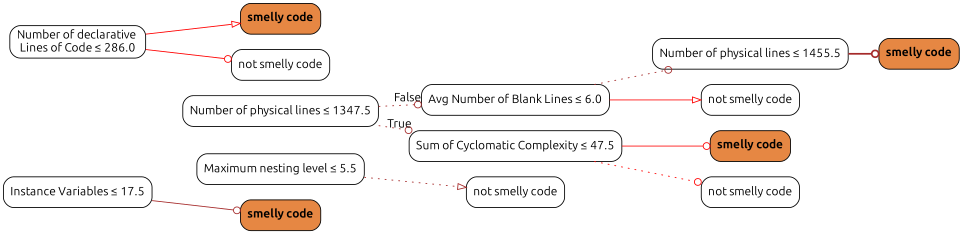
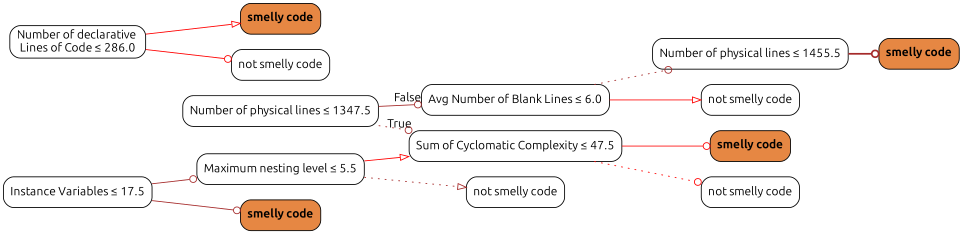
edge "Number of physical lines ≤ 1347.5" -> "Avg Number of Blank Lines ≤ 6.0": style dotted -> solid
edge "Maximum nesting level ≤ 5.5" -> "Sum of Cyclomatic Complexity ≤ 47.5": added
edge "Instance Variables ≤ 17.5" -> "Maximum nesting level ≤ 5.5": added
